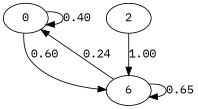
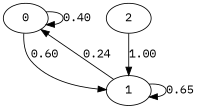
node "6": label "6" -> "1"
